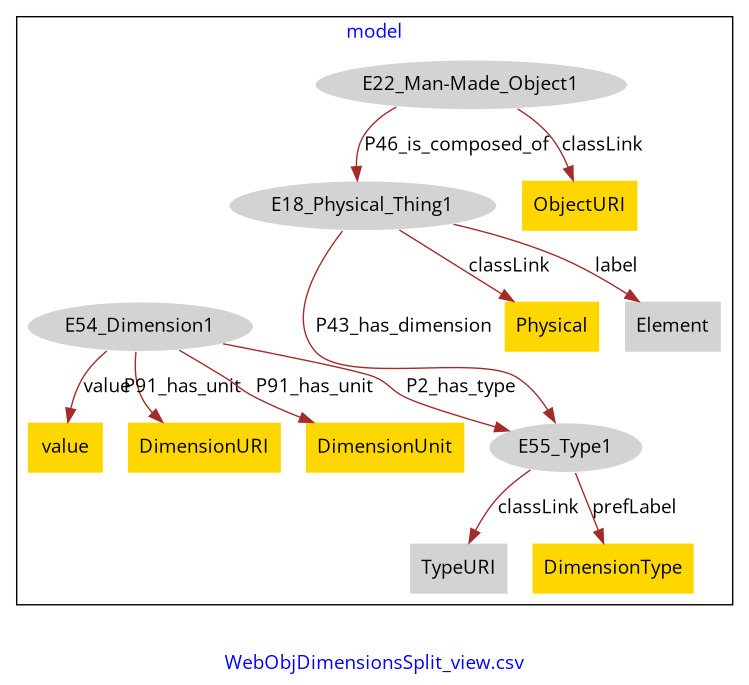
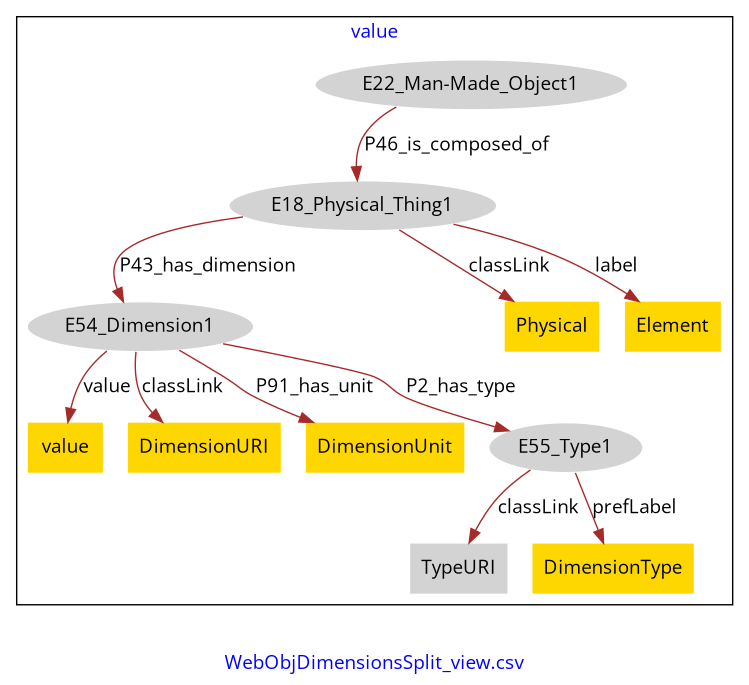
cluster "model": label "model" -> "value"
node "ObjectURI": removed
node "Element": fillcolor lightgray -> gold
edge "E18_Physical_Thing1" -> "E55_Type1": now "E18_Physical_Thing1" -> "E54_Dimension1"
edge "E54_Dimension1" -> "DimensionURI": label "P91_has_unit" -> "classLink"
